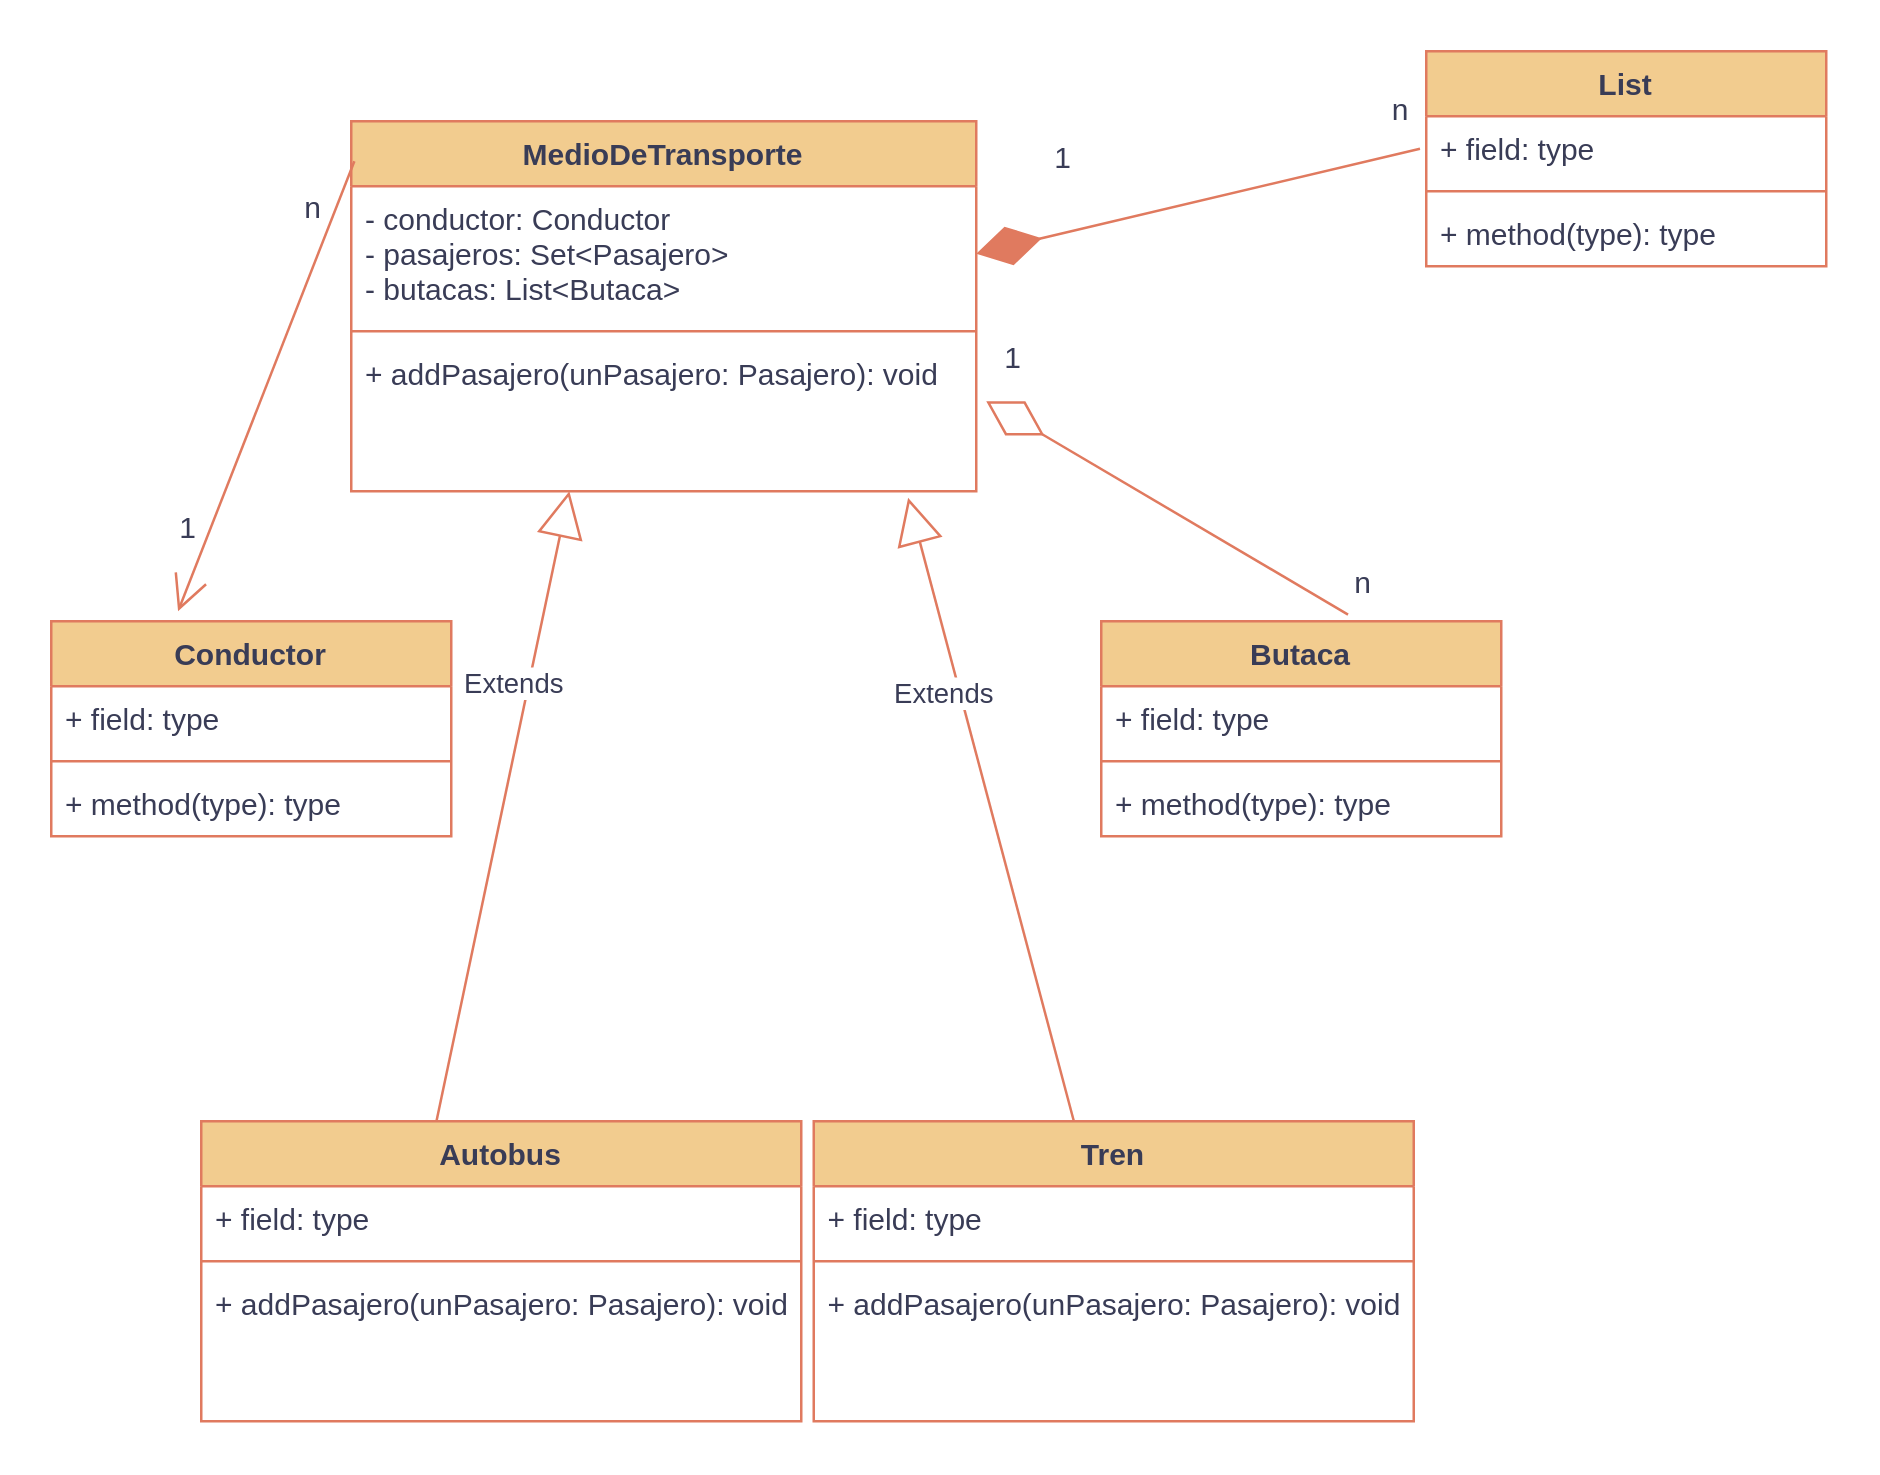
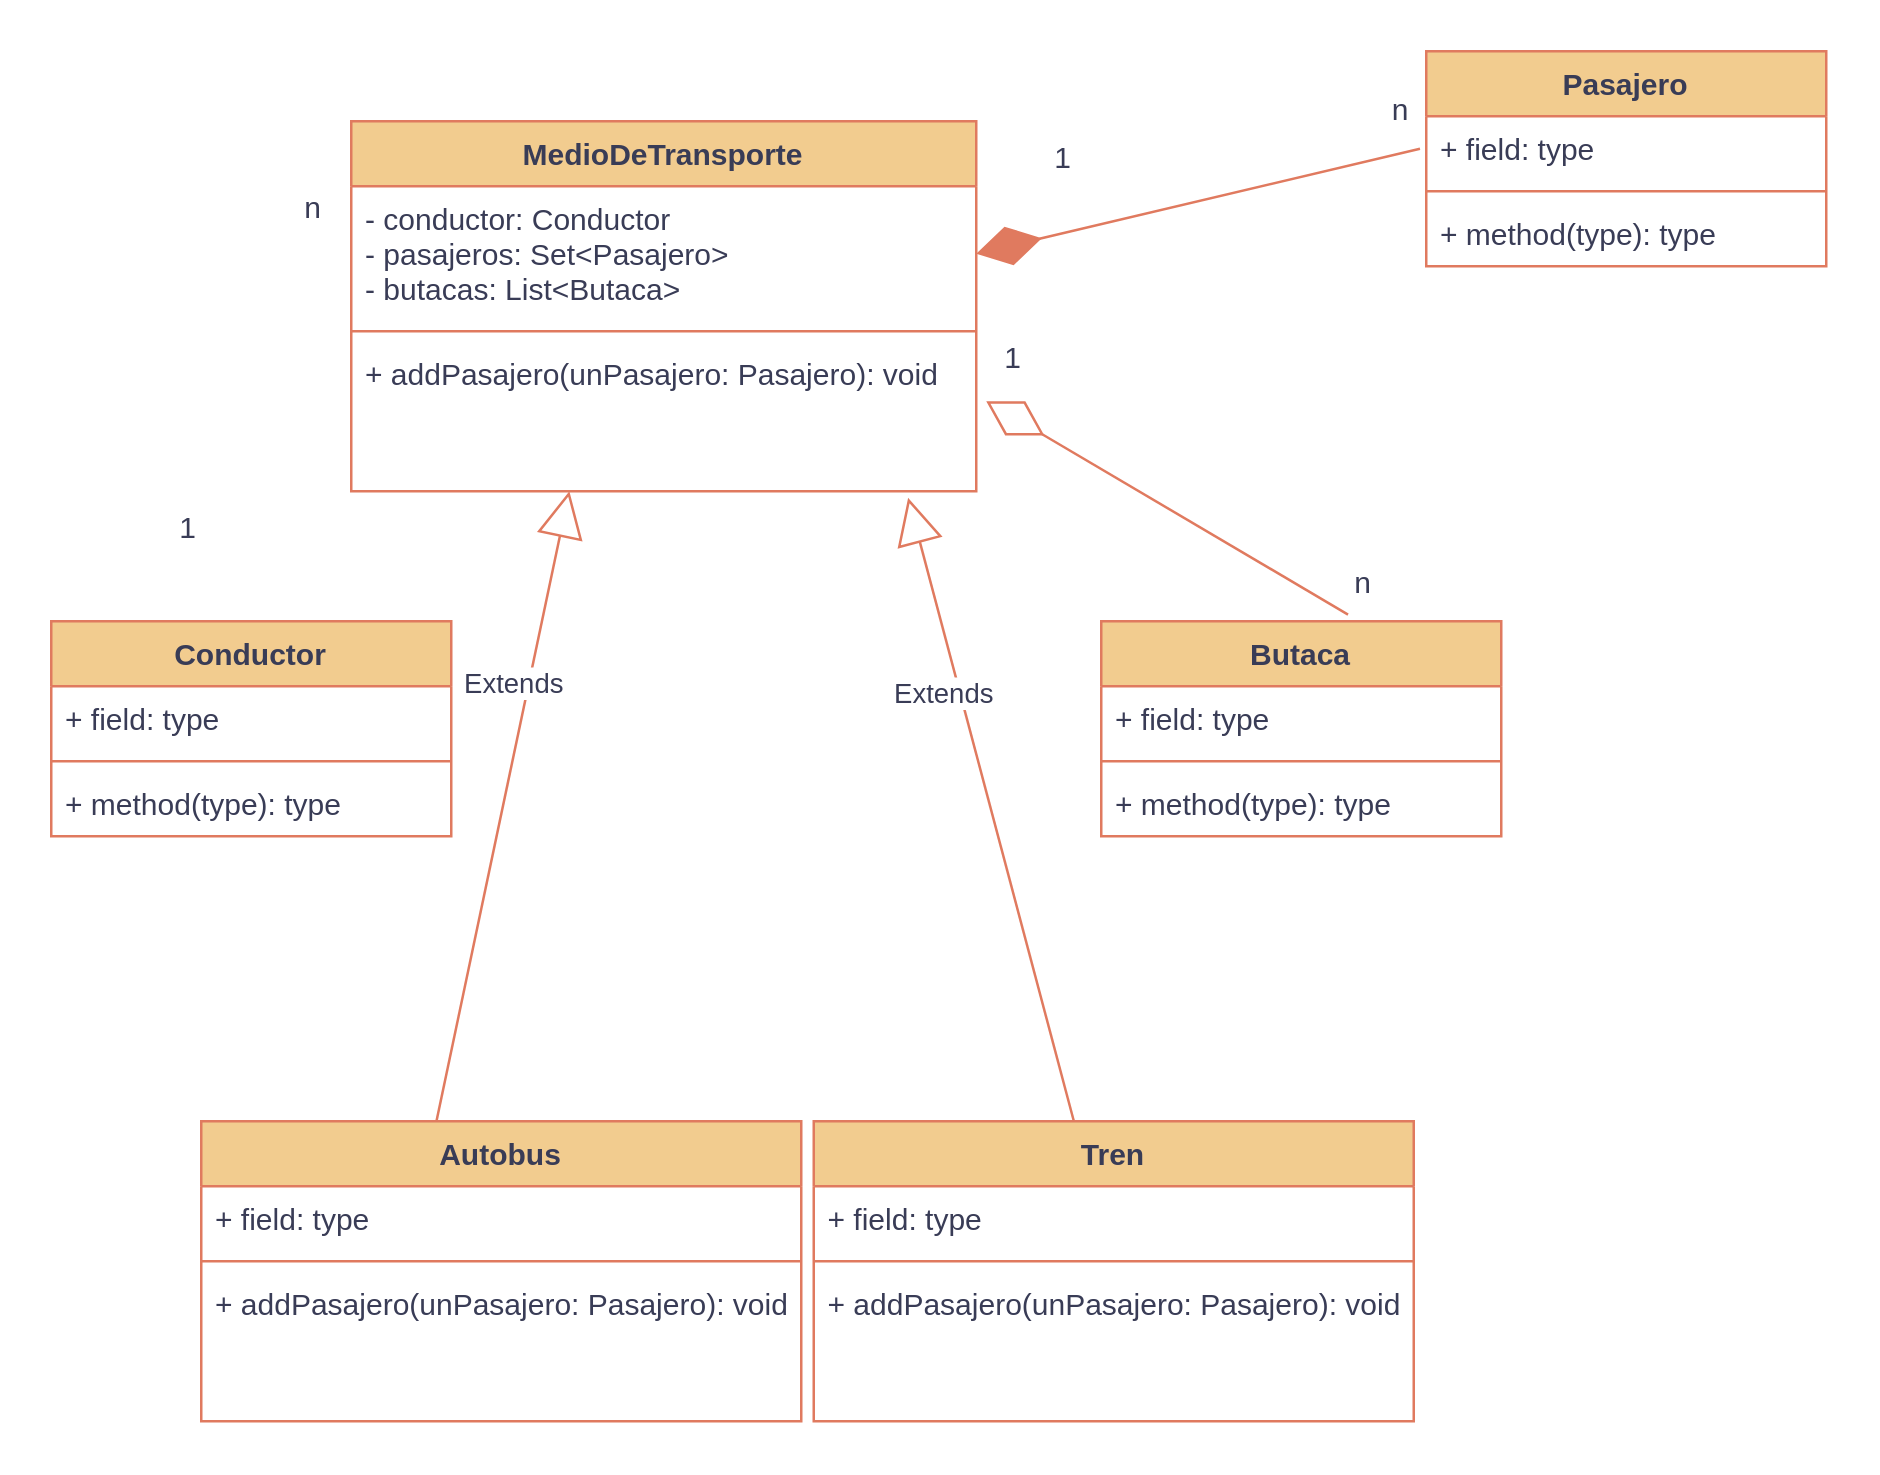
node "List": label "List" -> "Pasajero"
edge "MedioDeTransporte" -> "Conductor": removed
